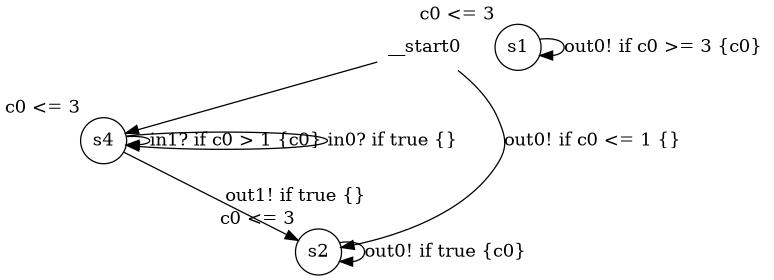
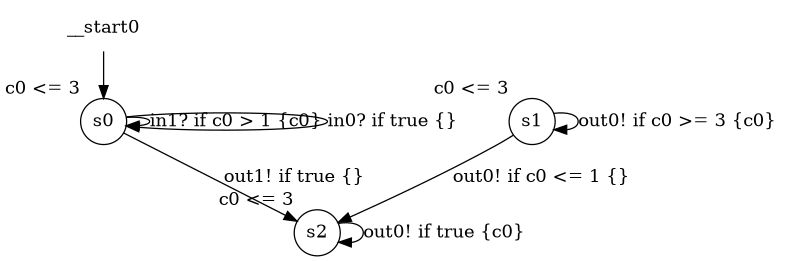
node "s4 c0 <= 3": label "s4 c0 <= 3" -> "s0 c0 <= 3"
edge "__start0" -> "s2 c0 <= 3": now "s1 c0 <= 3" -> "s2 c0 <= 3"
